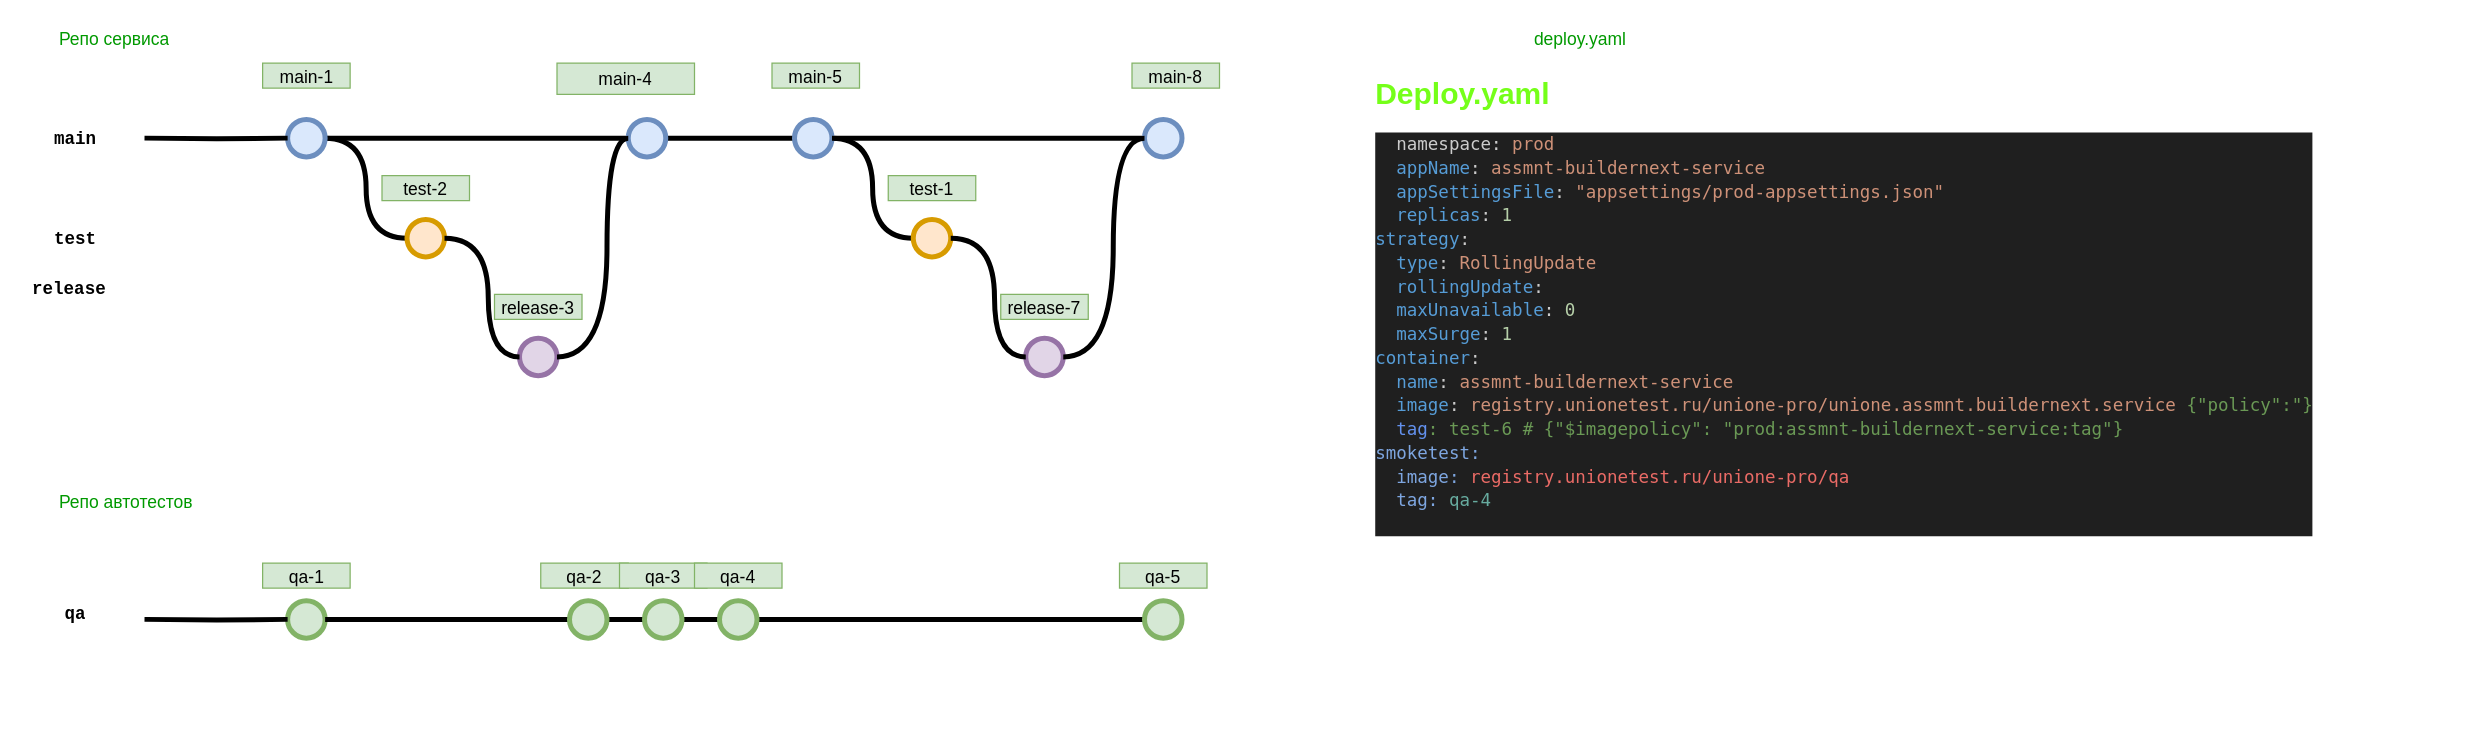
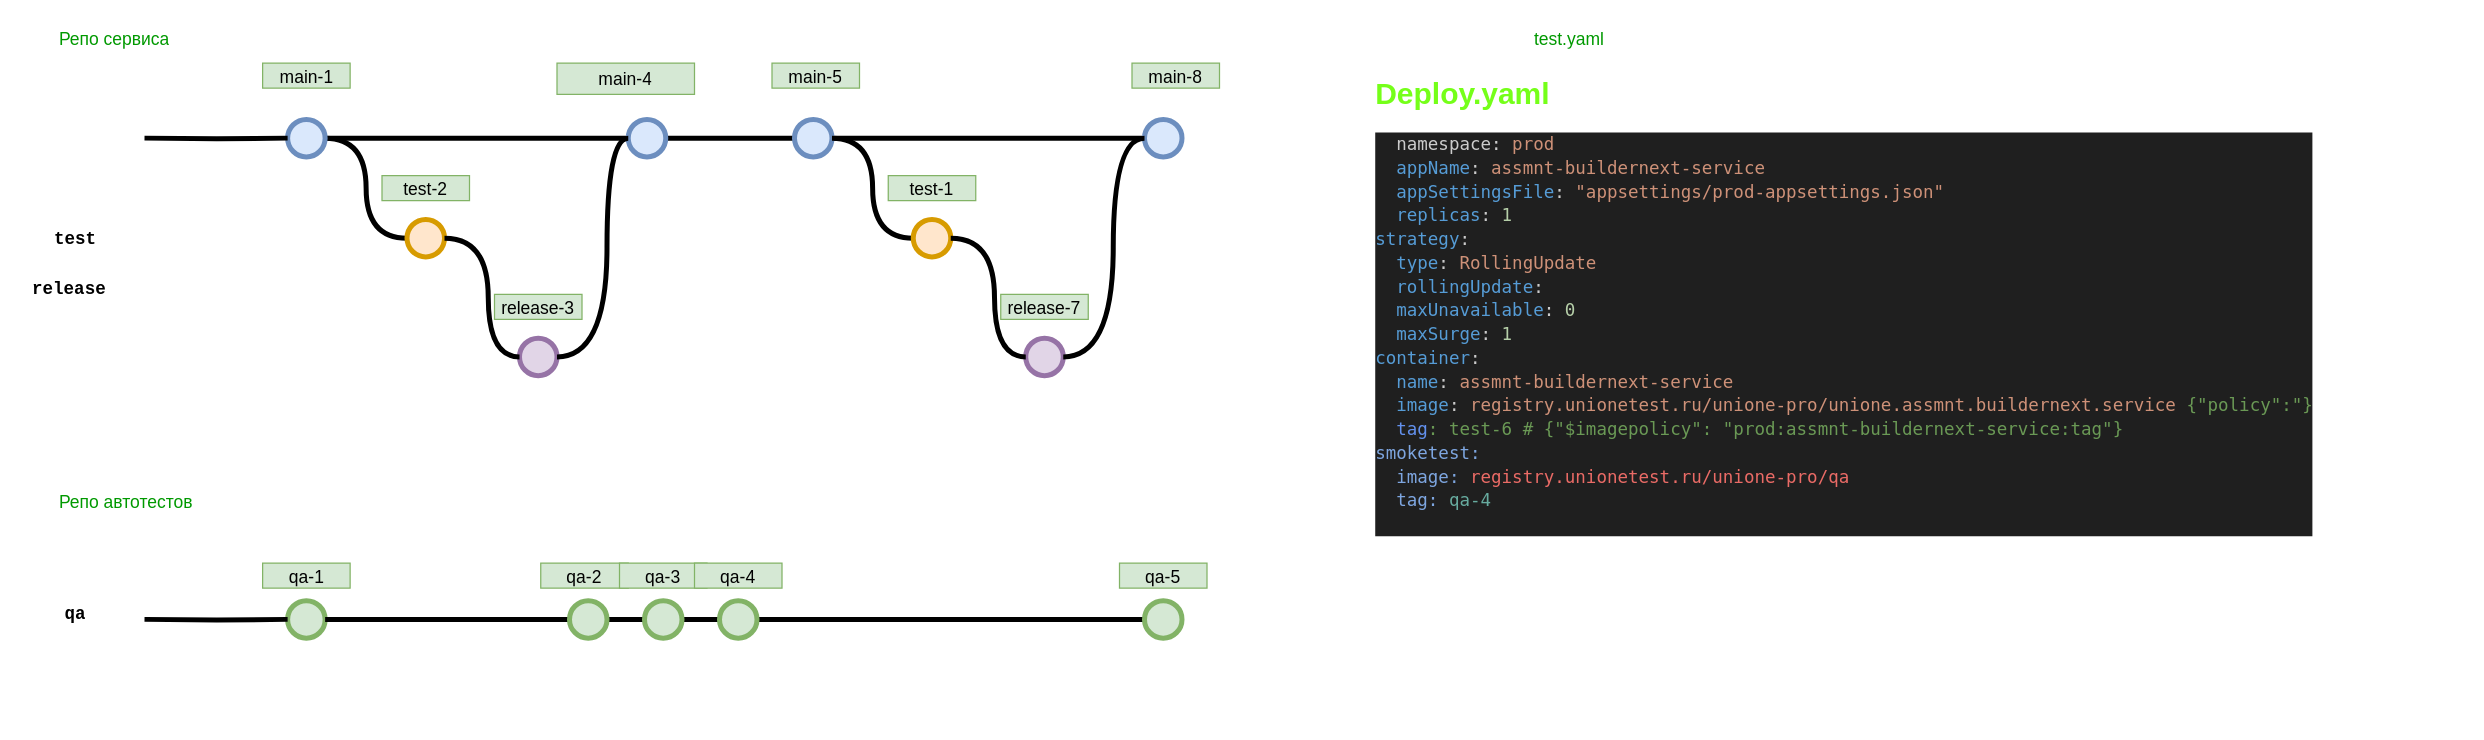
node "deploy.yaml": label "deploy.yaml" -> "test.yaml"
node "main": removed
